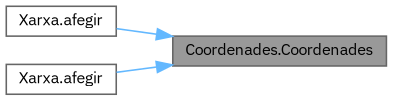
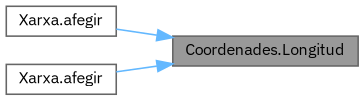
node "Coordenades.Coordenades": label "Coordenades.Coordenades" -> "Coordenades.Longitud"
